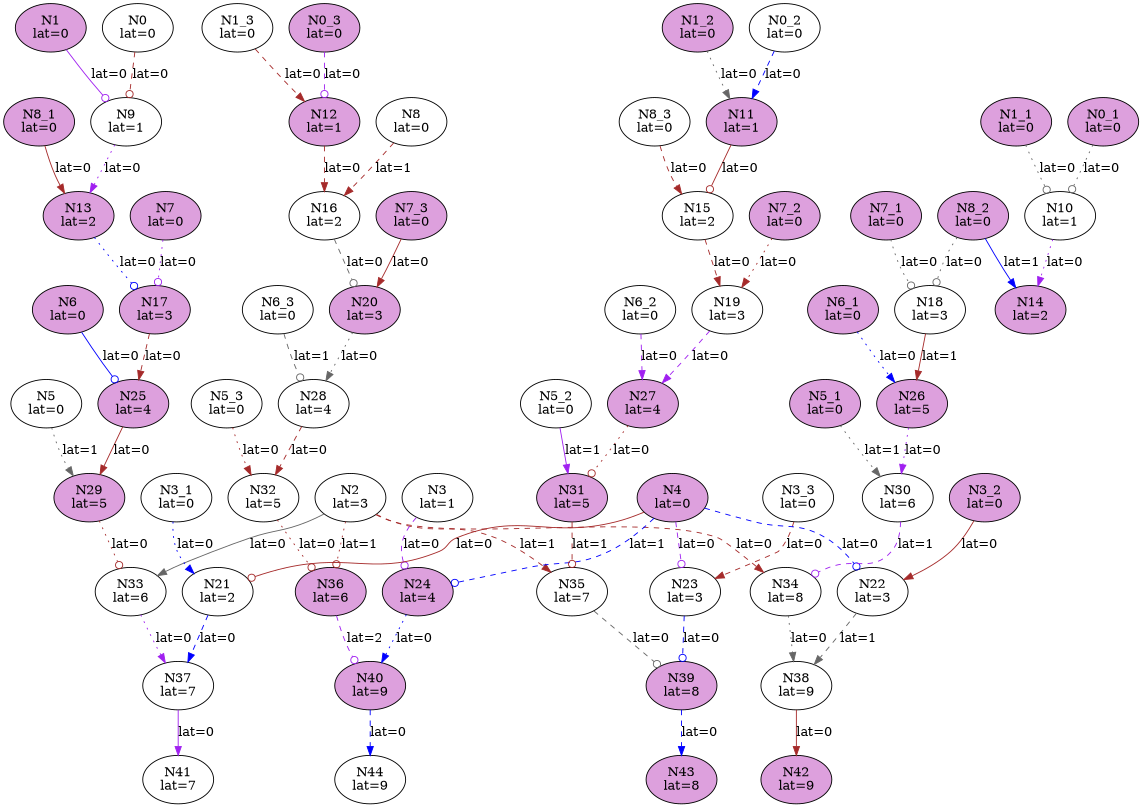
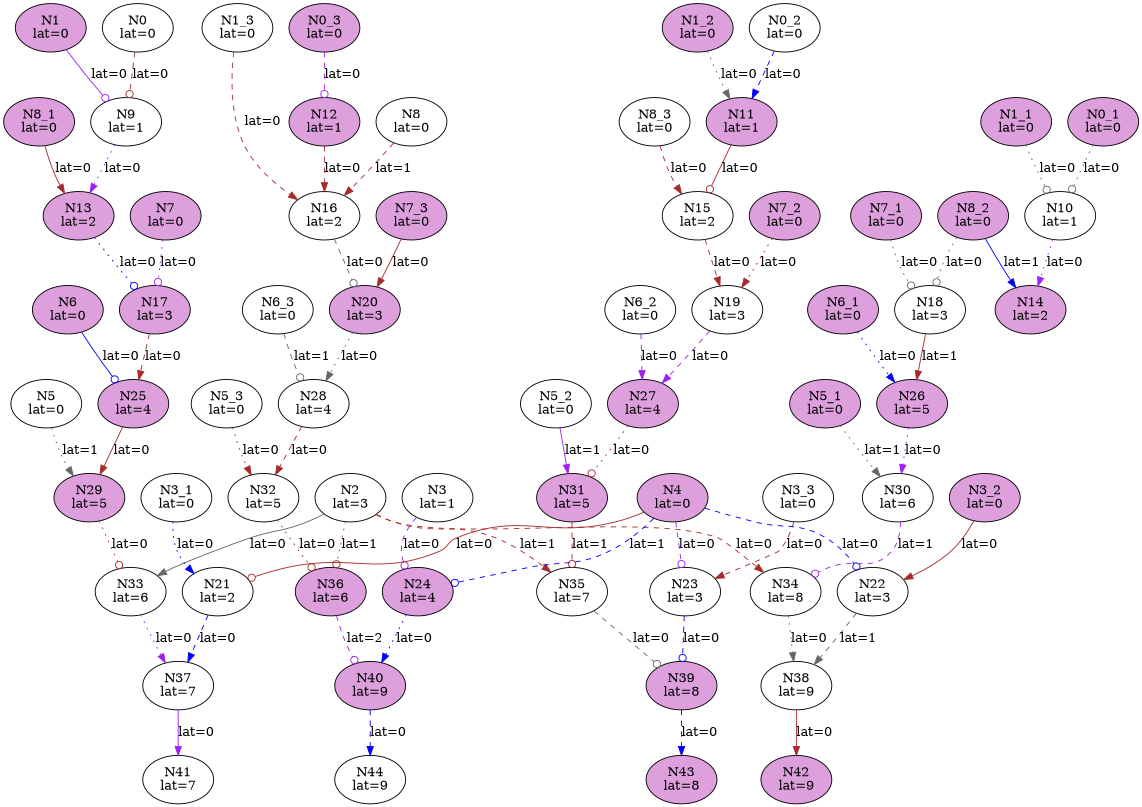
edge "N1_3 lat=0" -> "N12 lat=1": now "N1_3 lat=0" -> "N16 lat=2"
